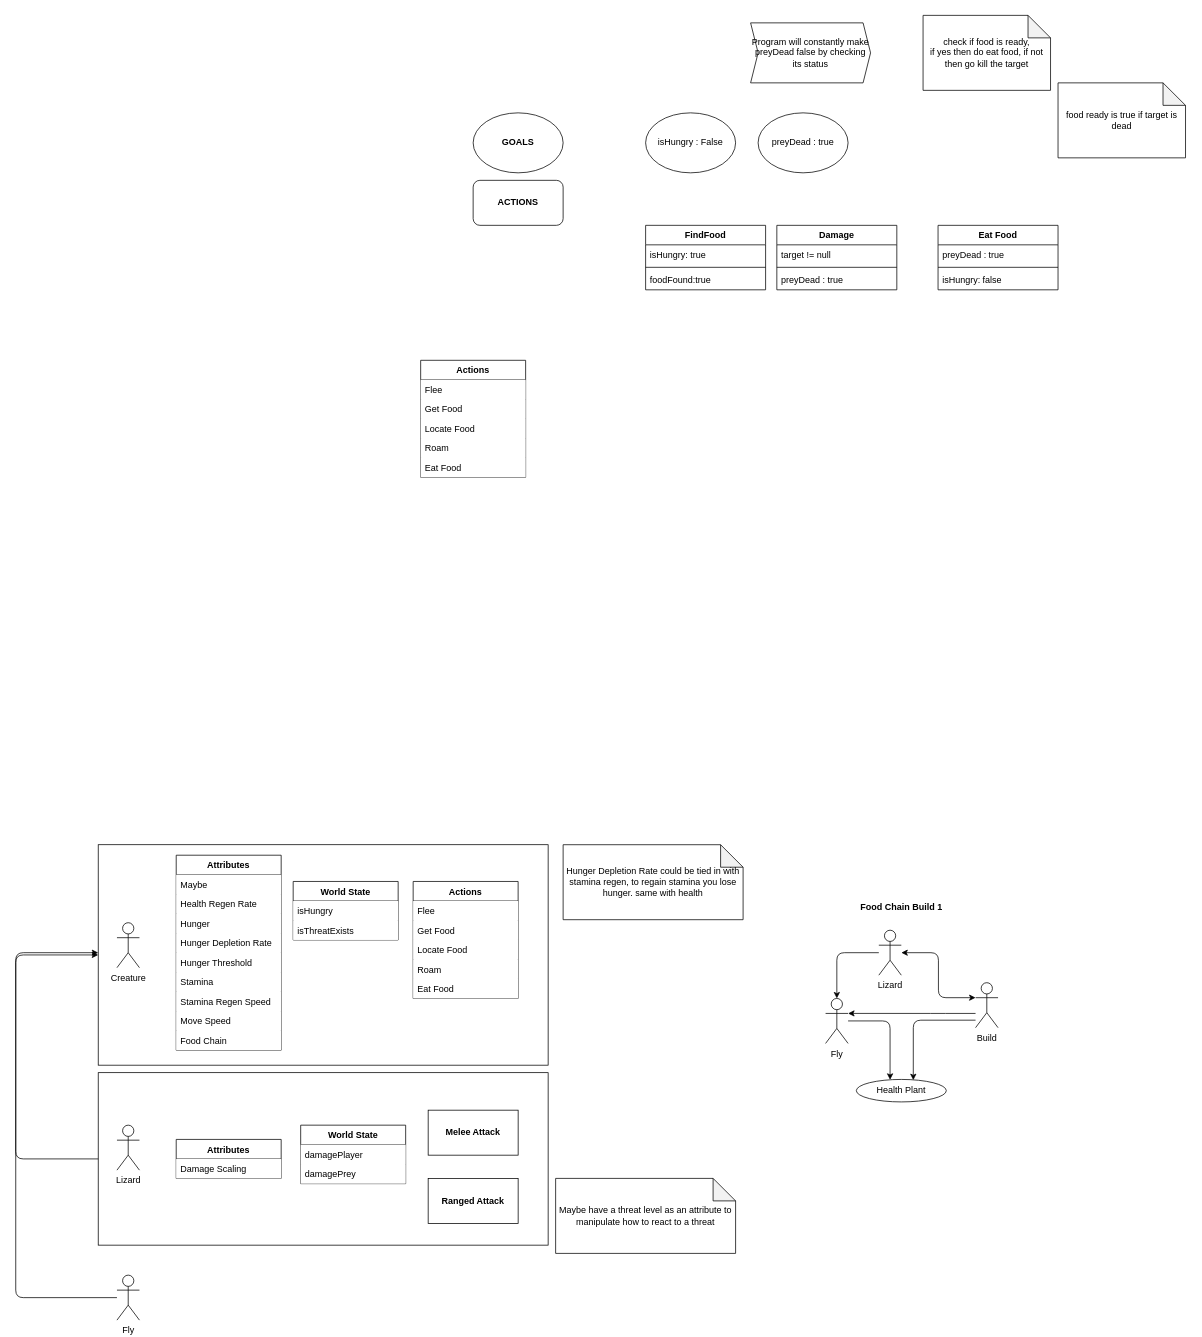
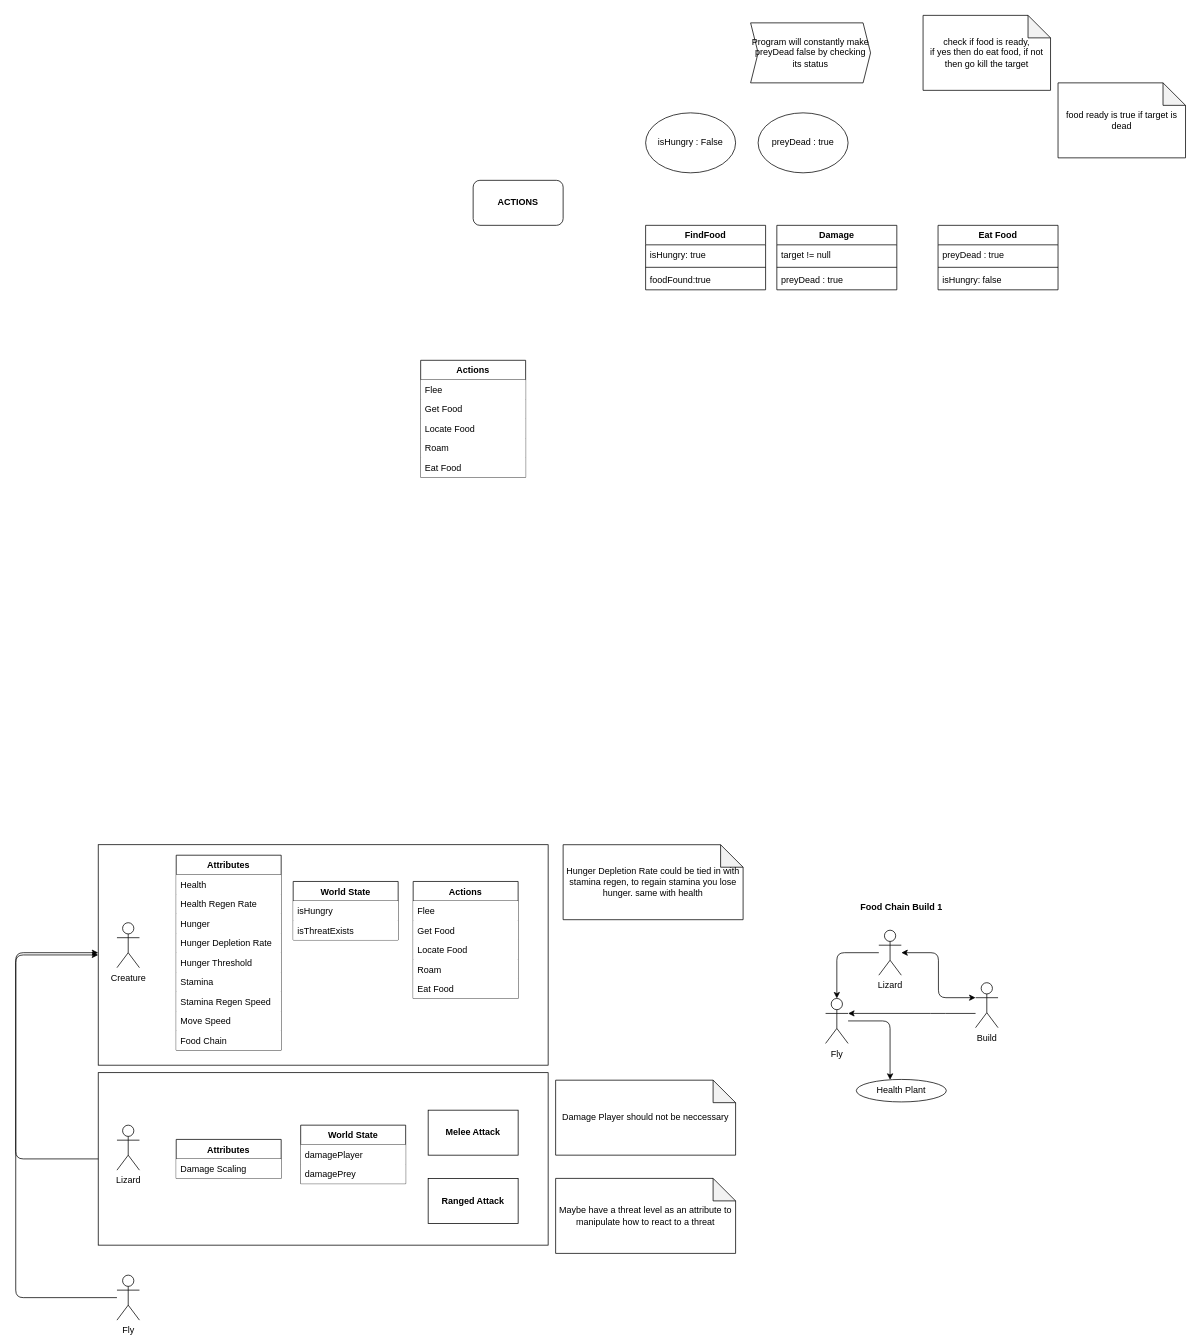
node "GOALS": removed
node "Maybe": label "Maybe" -> "Health"
edge "Build" -> "Health Plant": removed
node "Damage Player should not be neccessary": added
